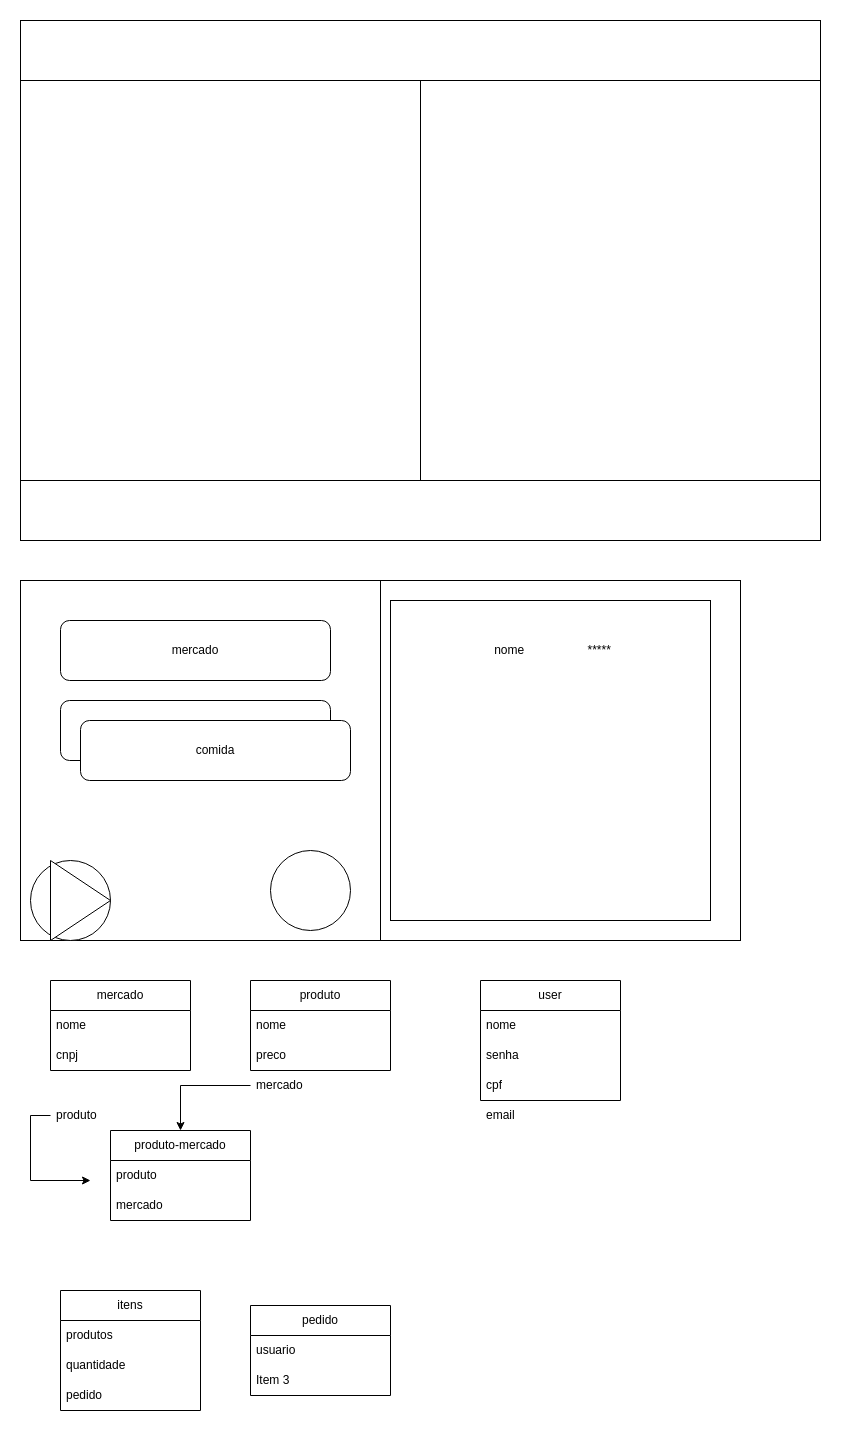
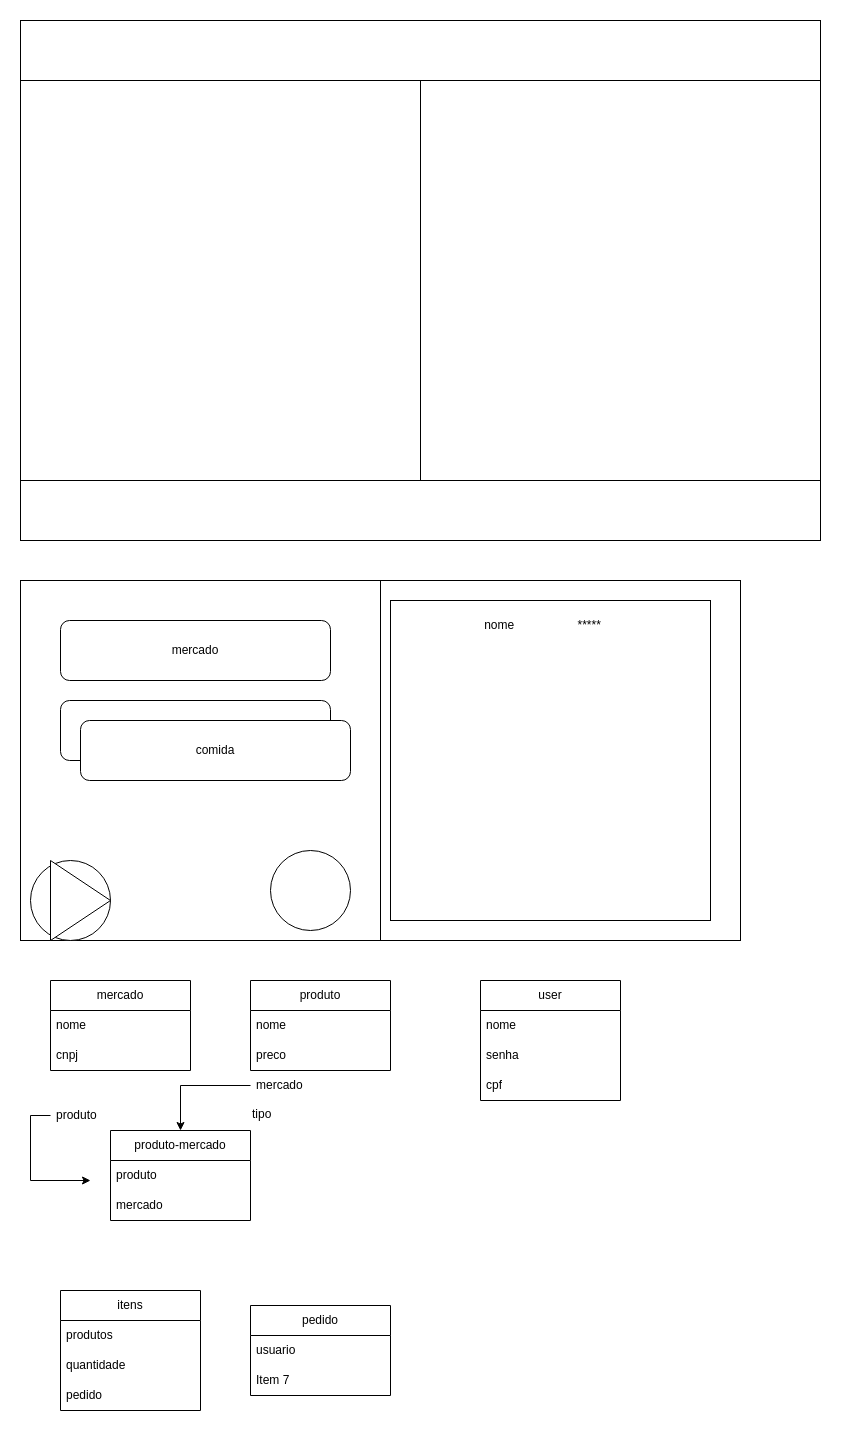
node "nome *****": moved (553, 651) -> (543, 626)
node "email": removed
node "tipo": added
node "Item 3": label "Item 3" -> "Item 7"
